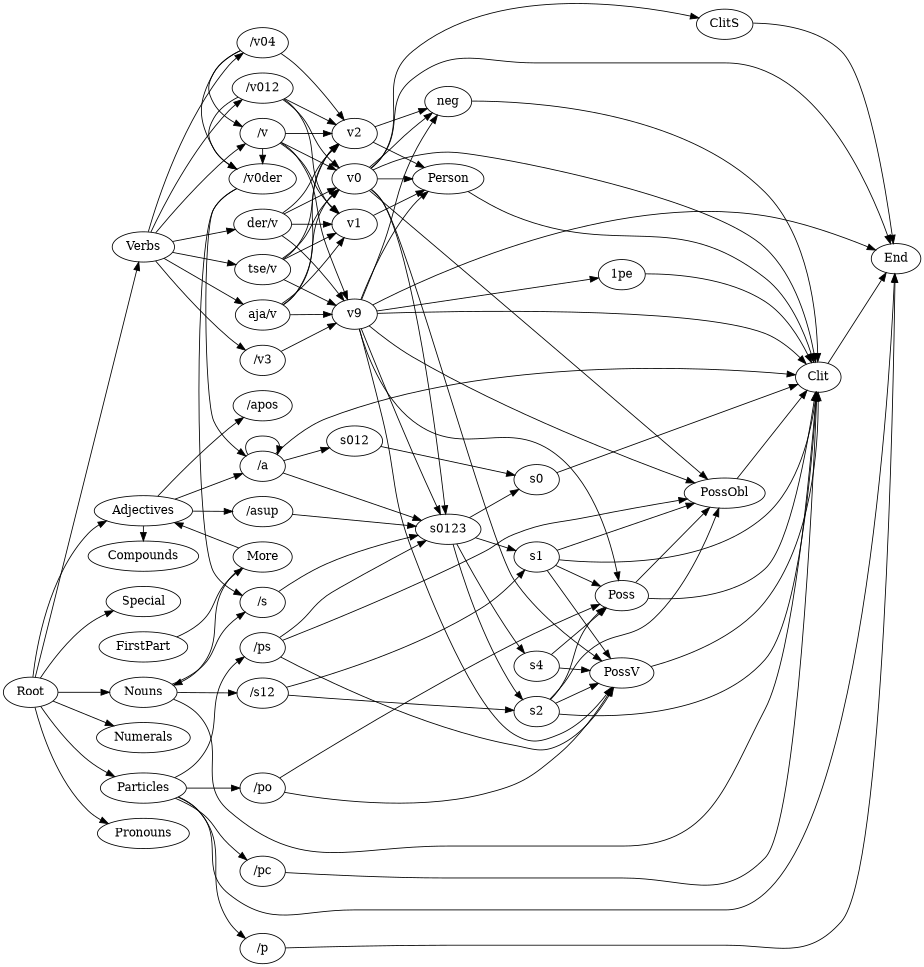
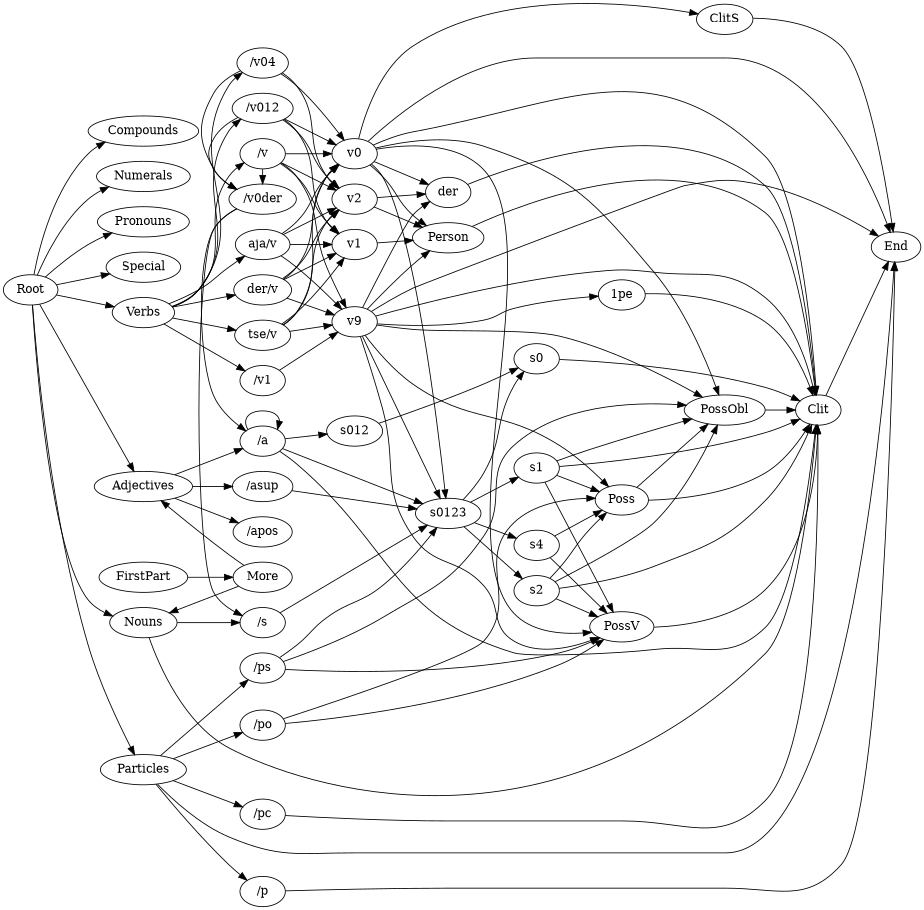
edge "/v04" -> "/v": now "/v04" -> "v0"
node "neg": label "neg" -> "der"
node "/v3": label "/v3" -> "/v1"
edge "Adjectives" -> "Compounds": now "Root" -> "Compounds"
node "/s12": removed
